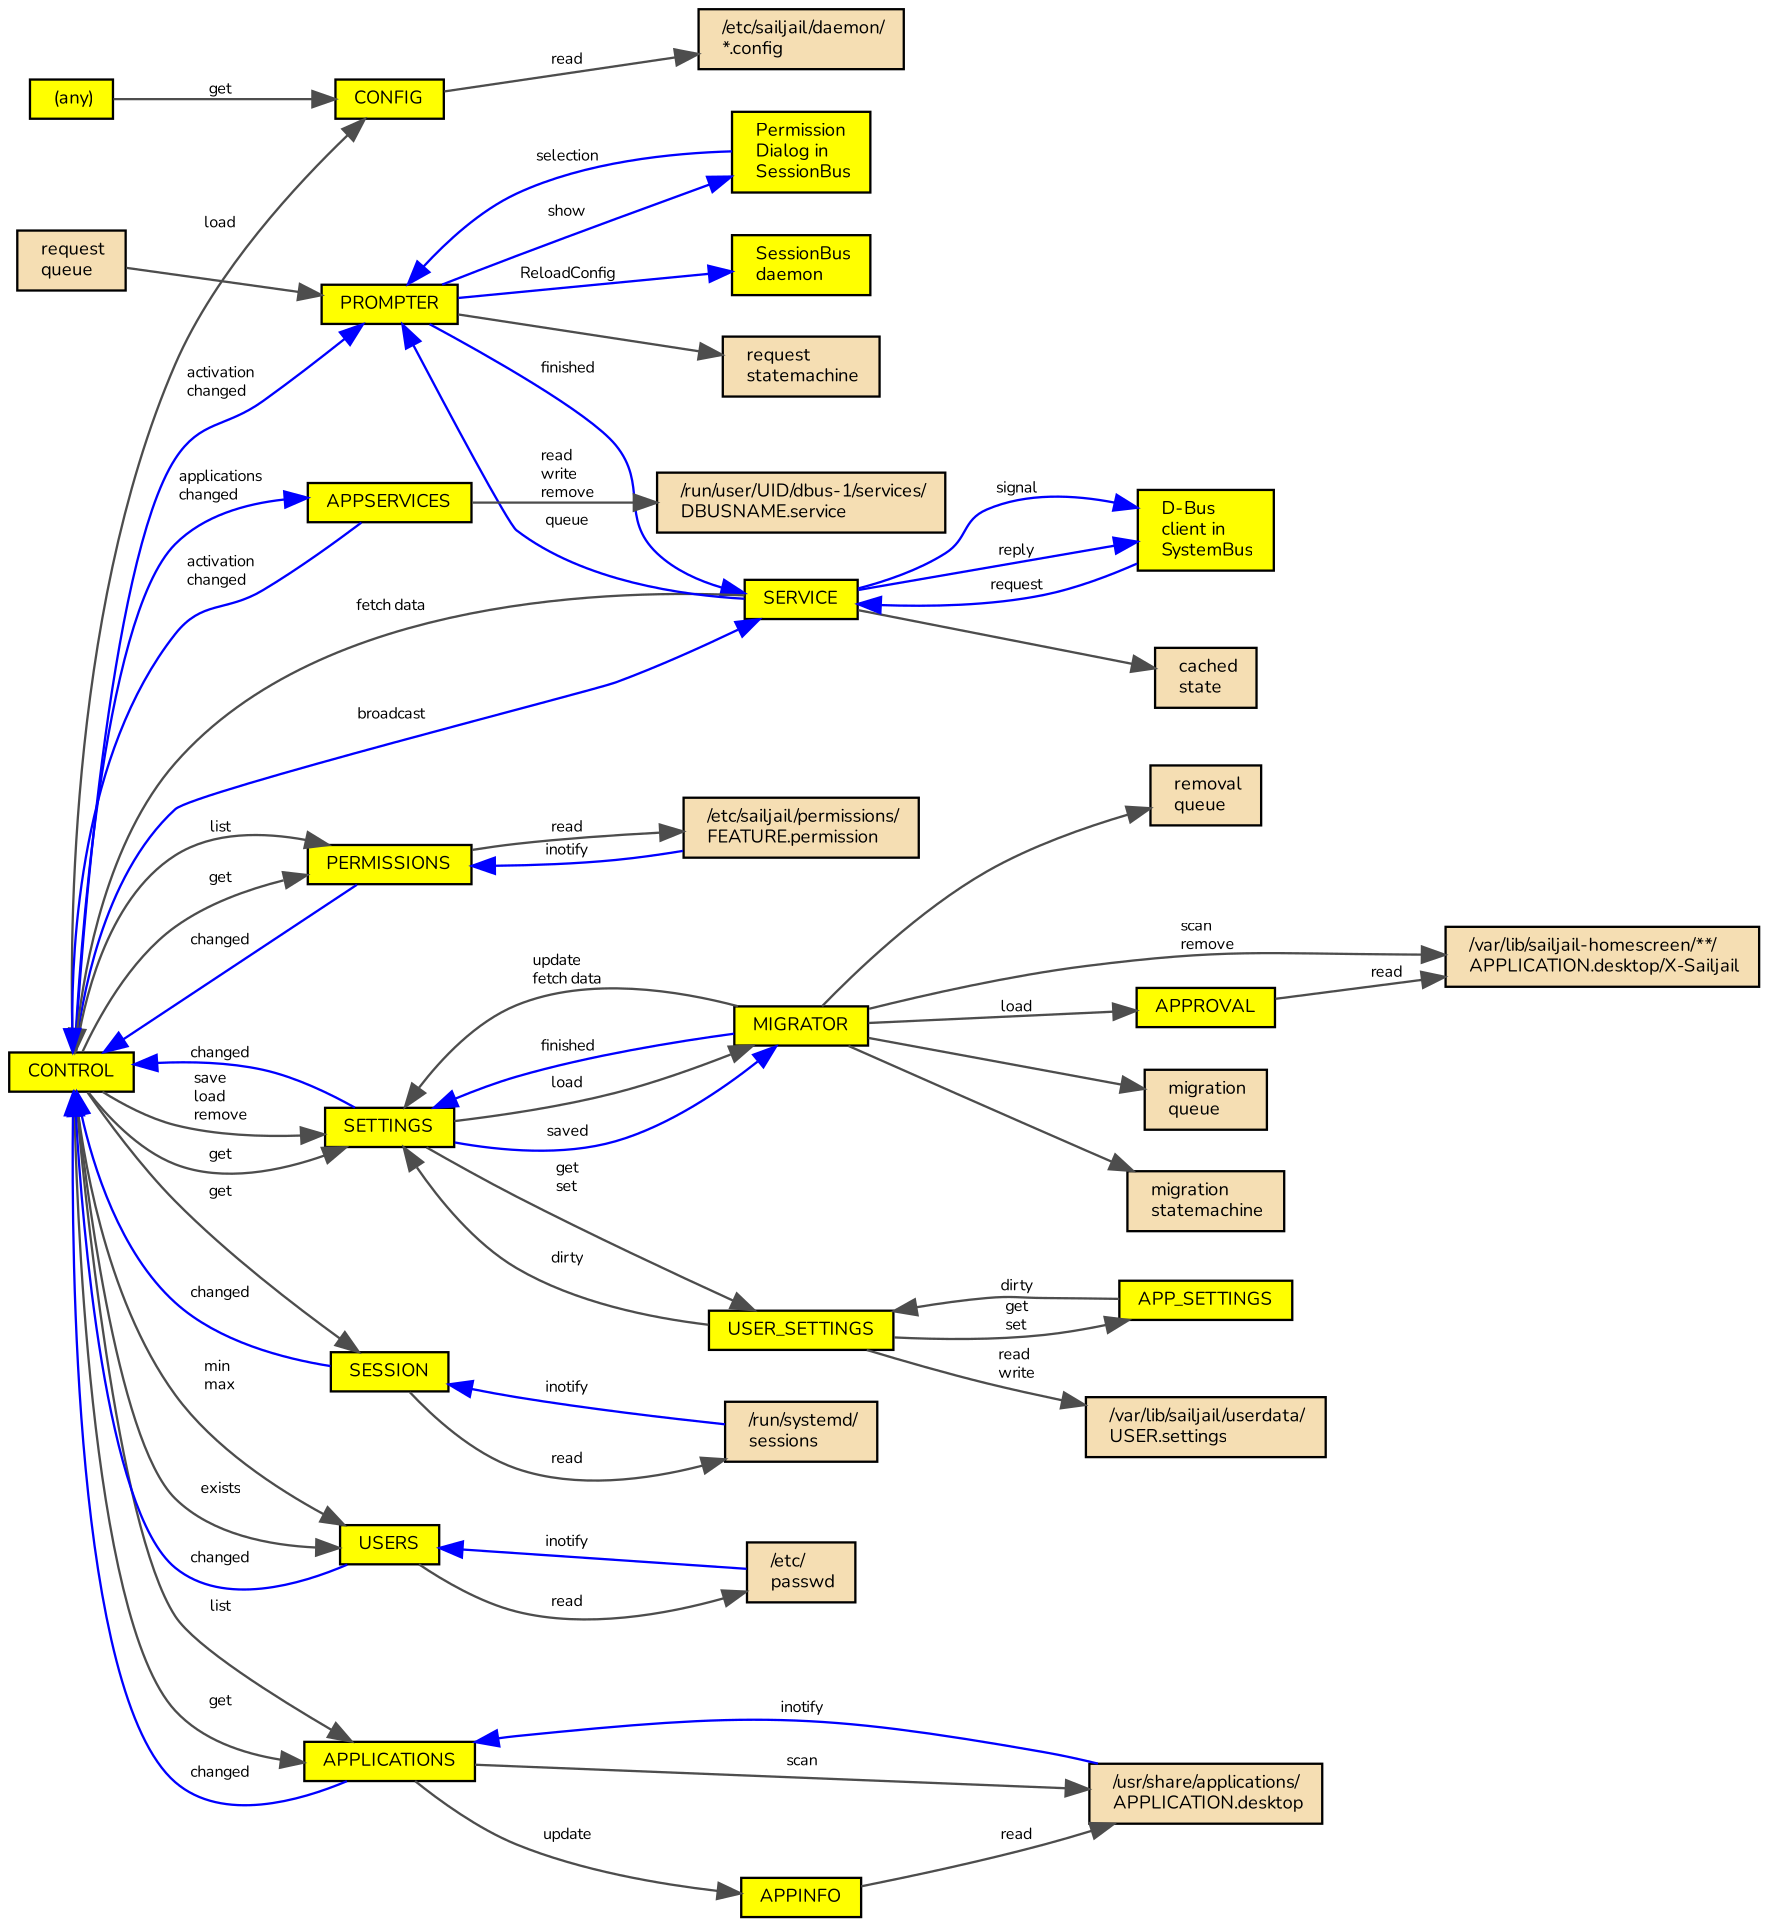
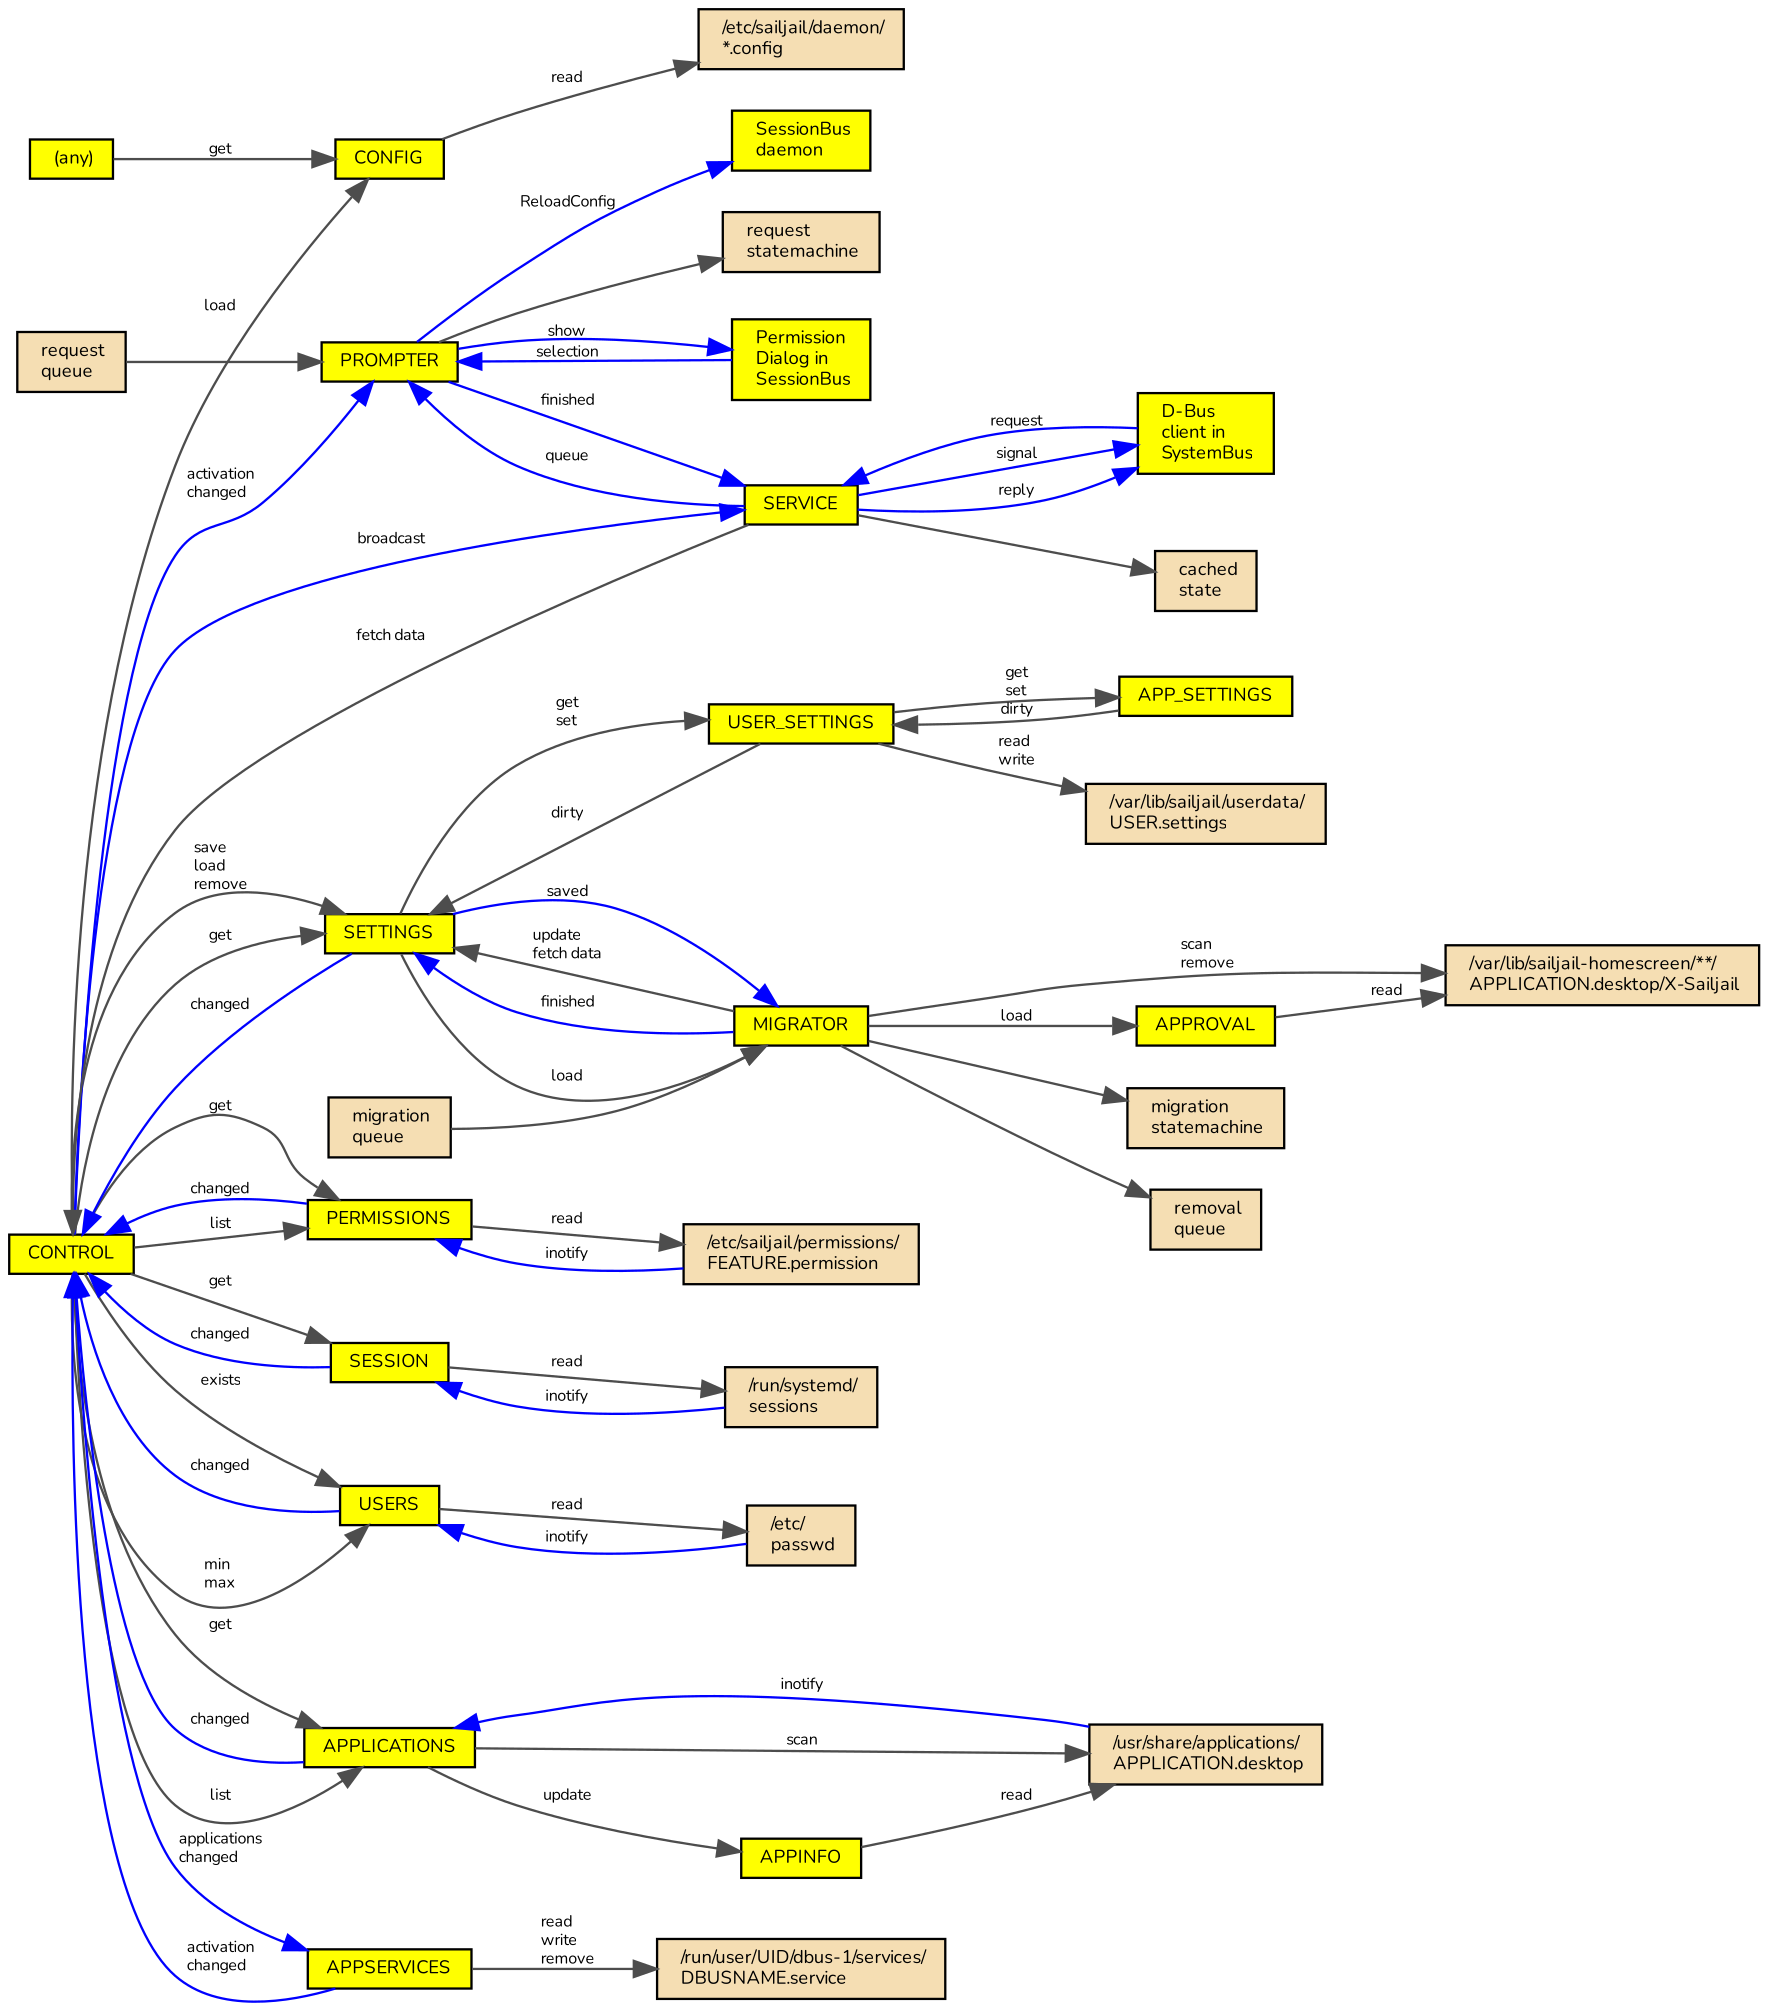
edge "MIGRATOR" -> "migration queue": reversed
